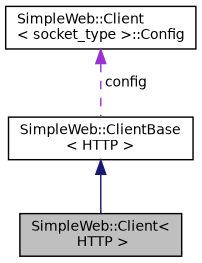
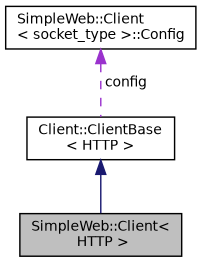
node "SimpleWeb::ClientBase < HTTP >": label "SimpleWeb::ClientBase < HTTP >" -> "Client::ClientBase < HTTP >"
